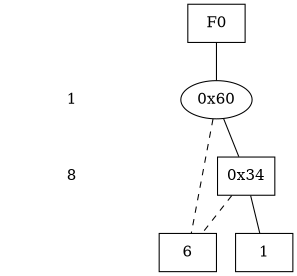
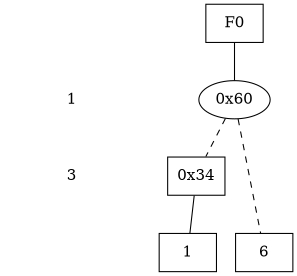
edge "0x60" -- "0x34": style solid -> dashed
node "8": label "8" -> "3"
edge "0x34" -- "6": removed
